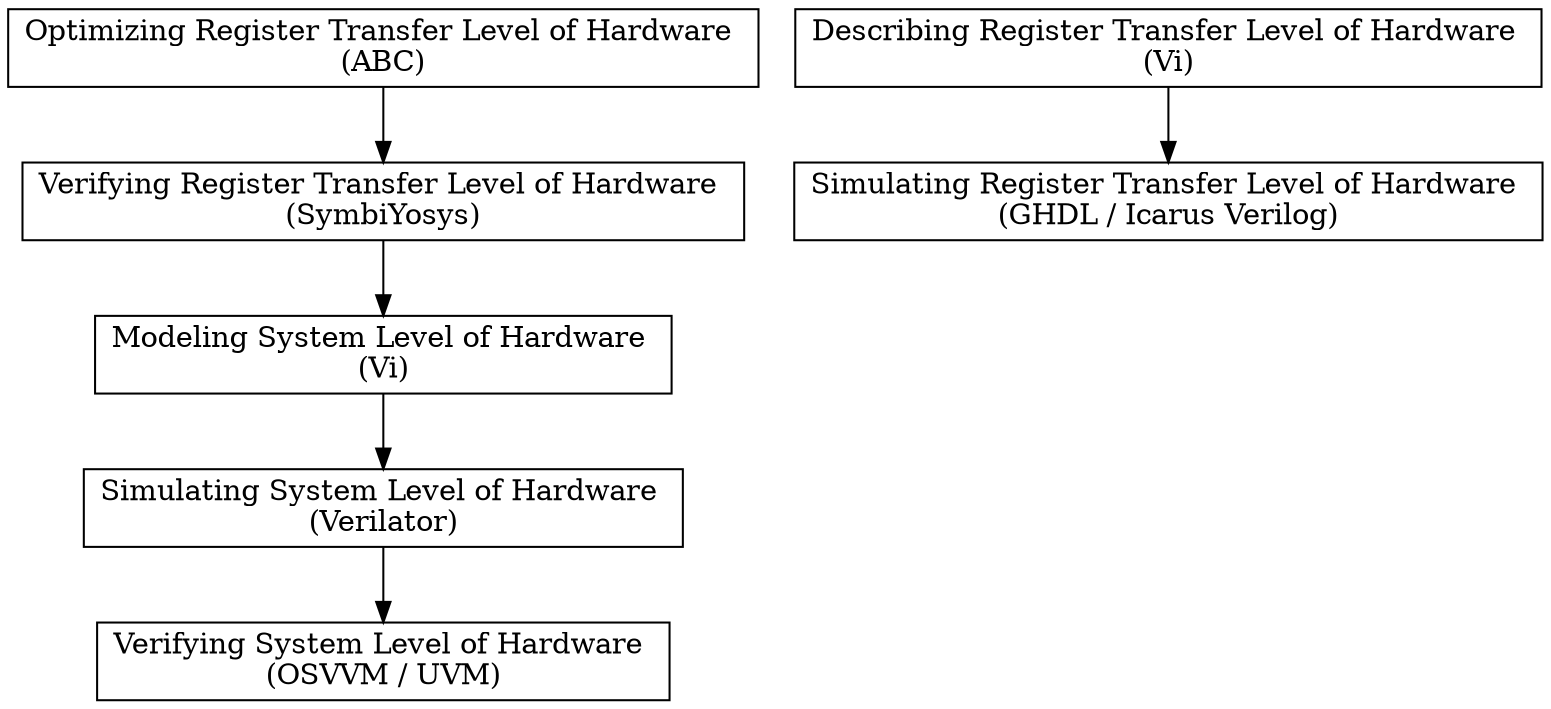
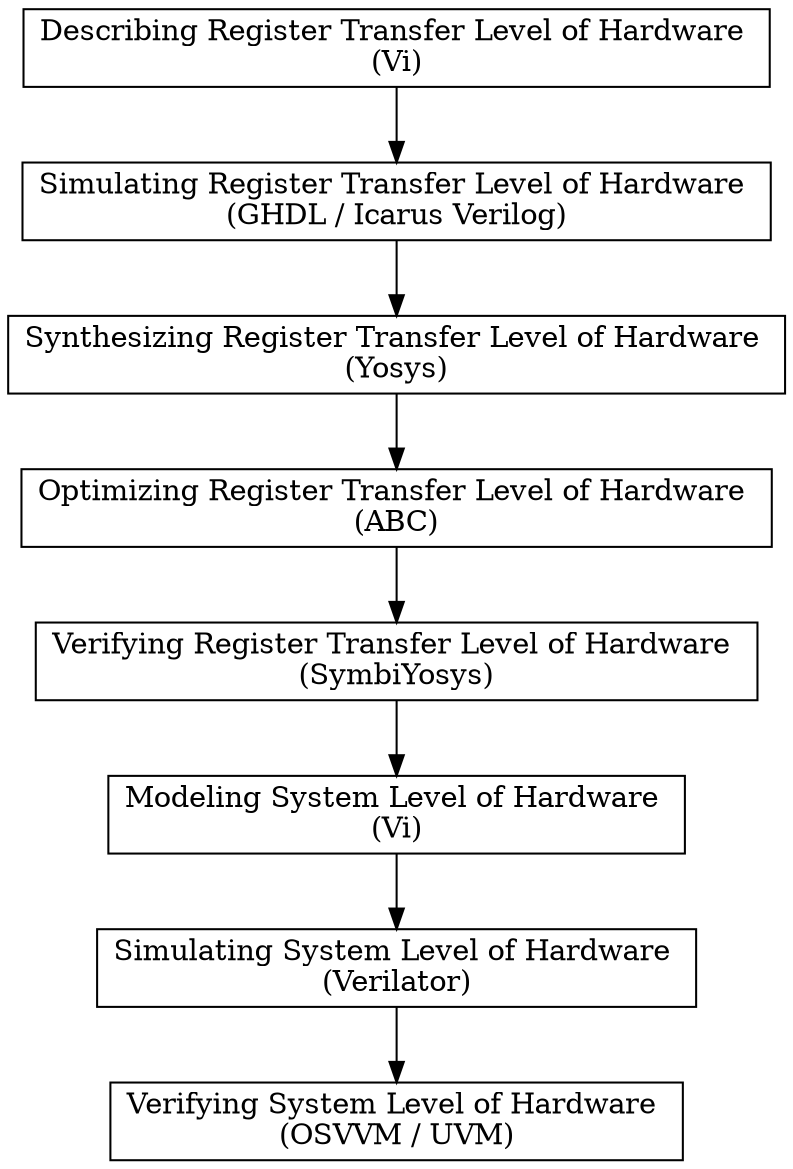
node "Synthesizing Register Transfer Level of Hardware (Yosys)": added
